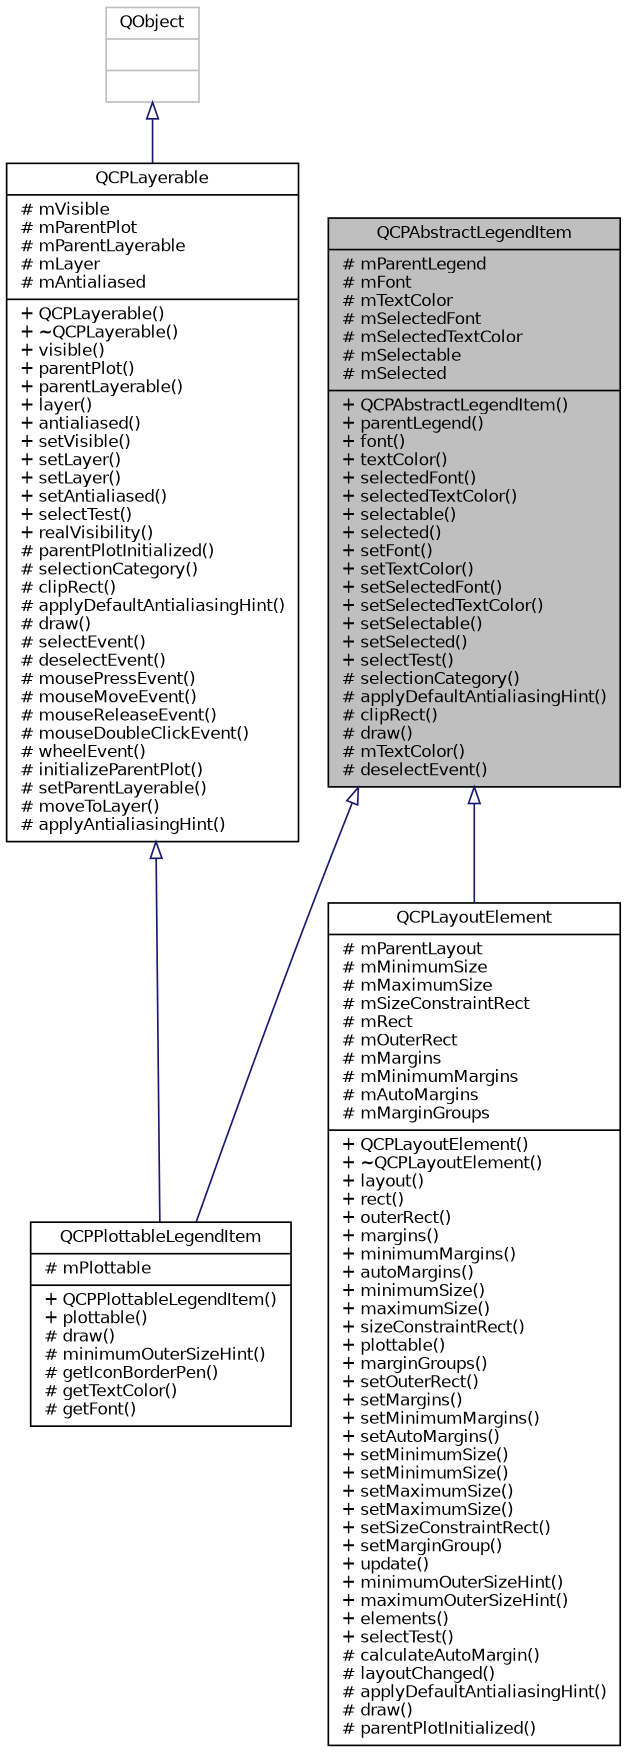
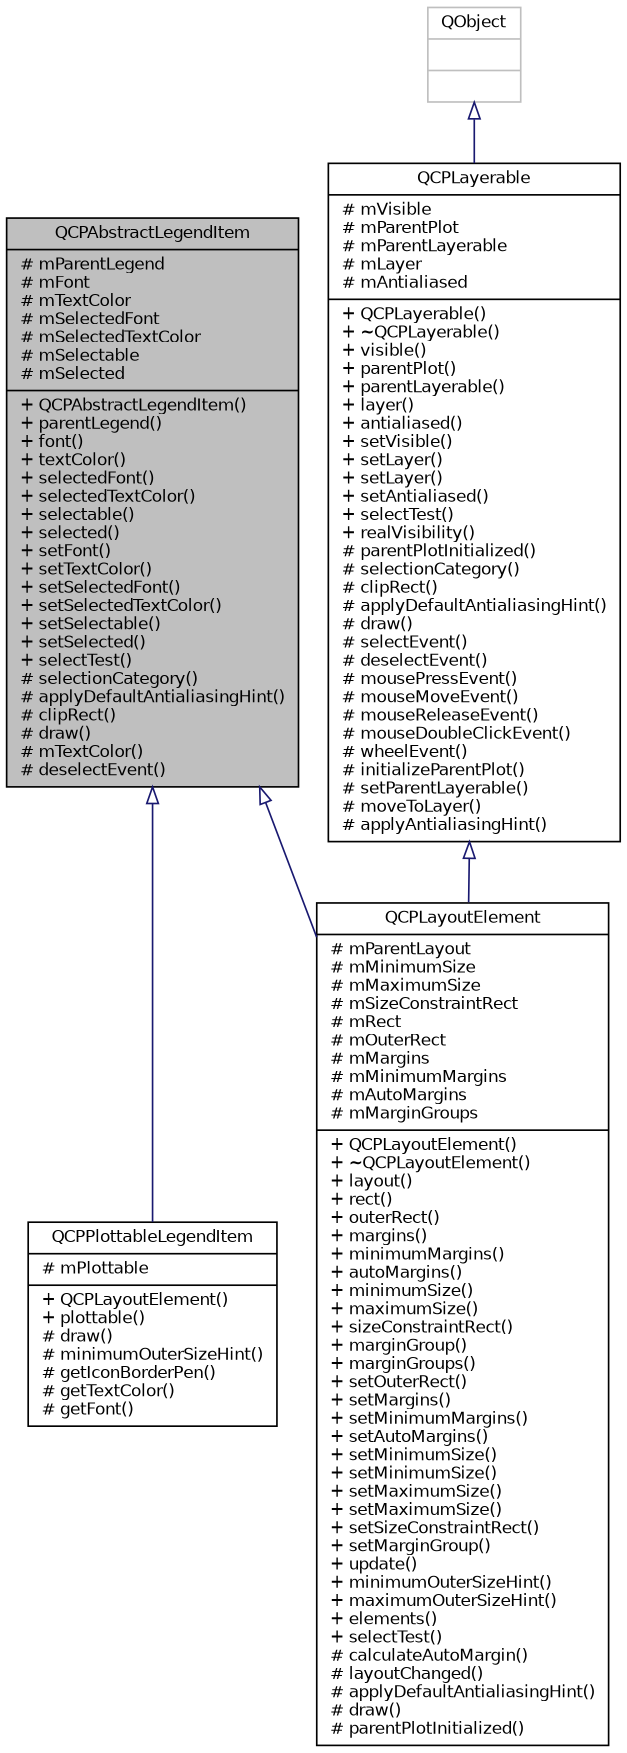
edge "QCPPlottableLegendItem" -> "QCPLayerable": now "QCPLayoutElement" -> "QCPLayerable"
node "QCPPlottableLegendItem": text "+ QCPPlottableLegendItem()" -> "+ QCPLayoutElement()"
node "QCPLayoutElement": text "+ plottable()" -> "+ marginGroup()"
